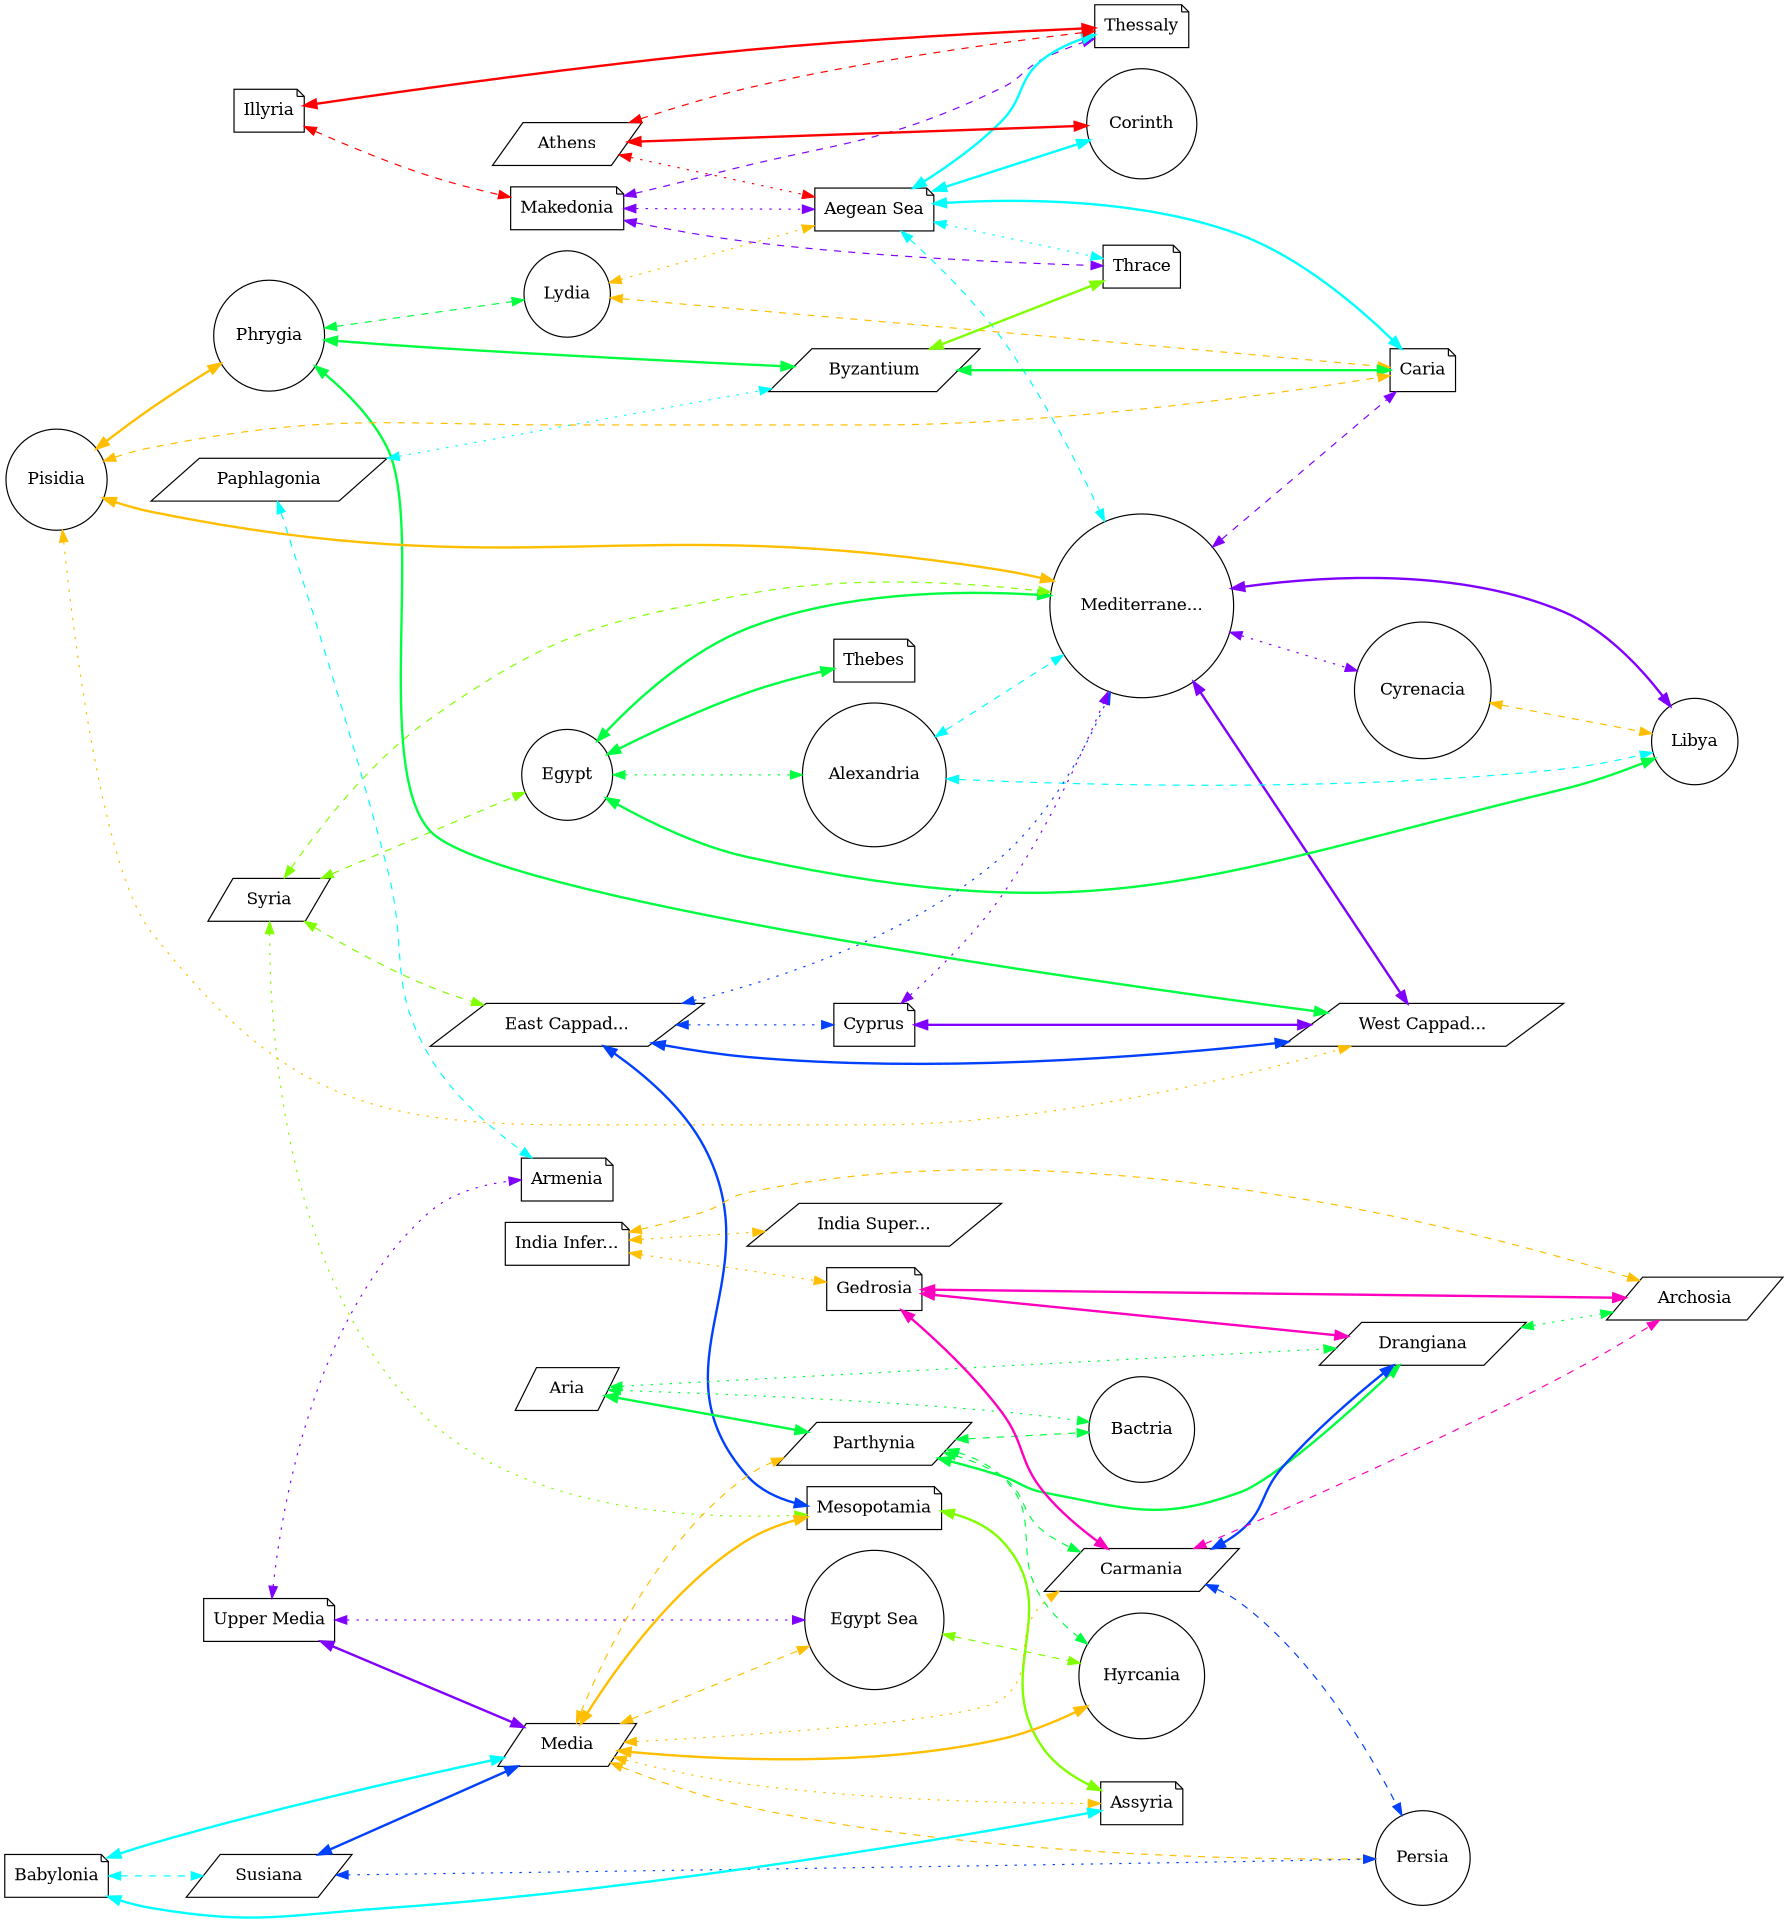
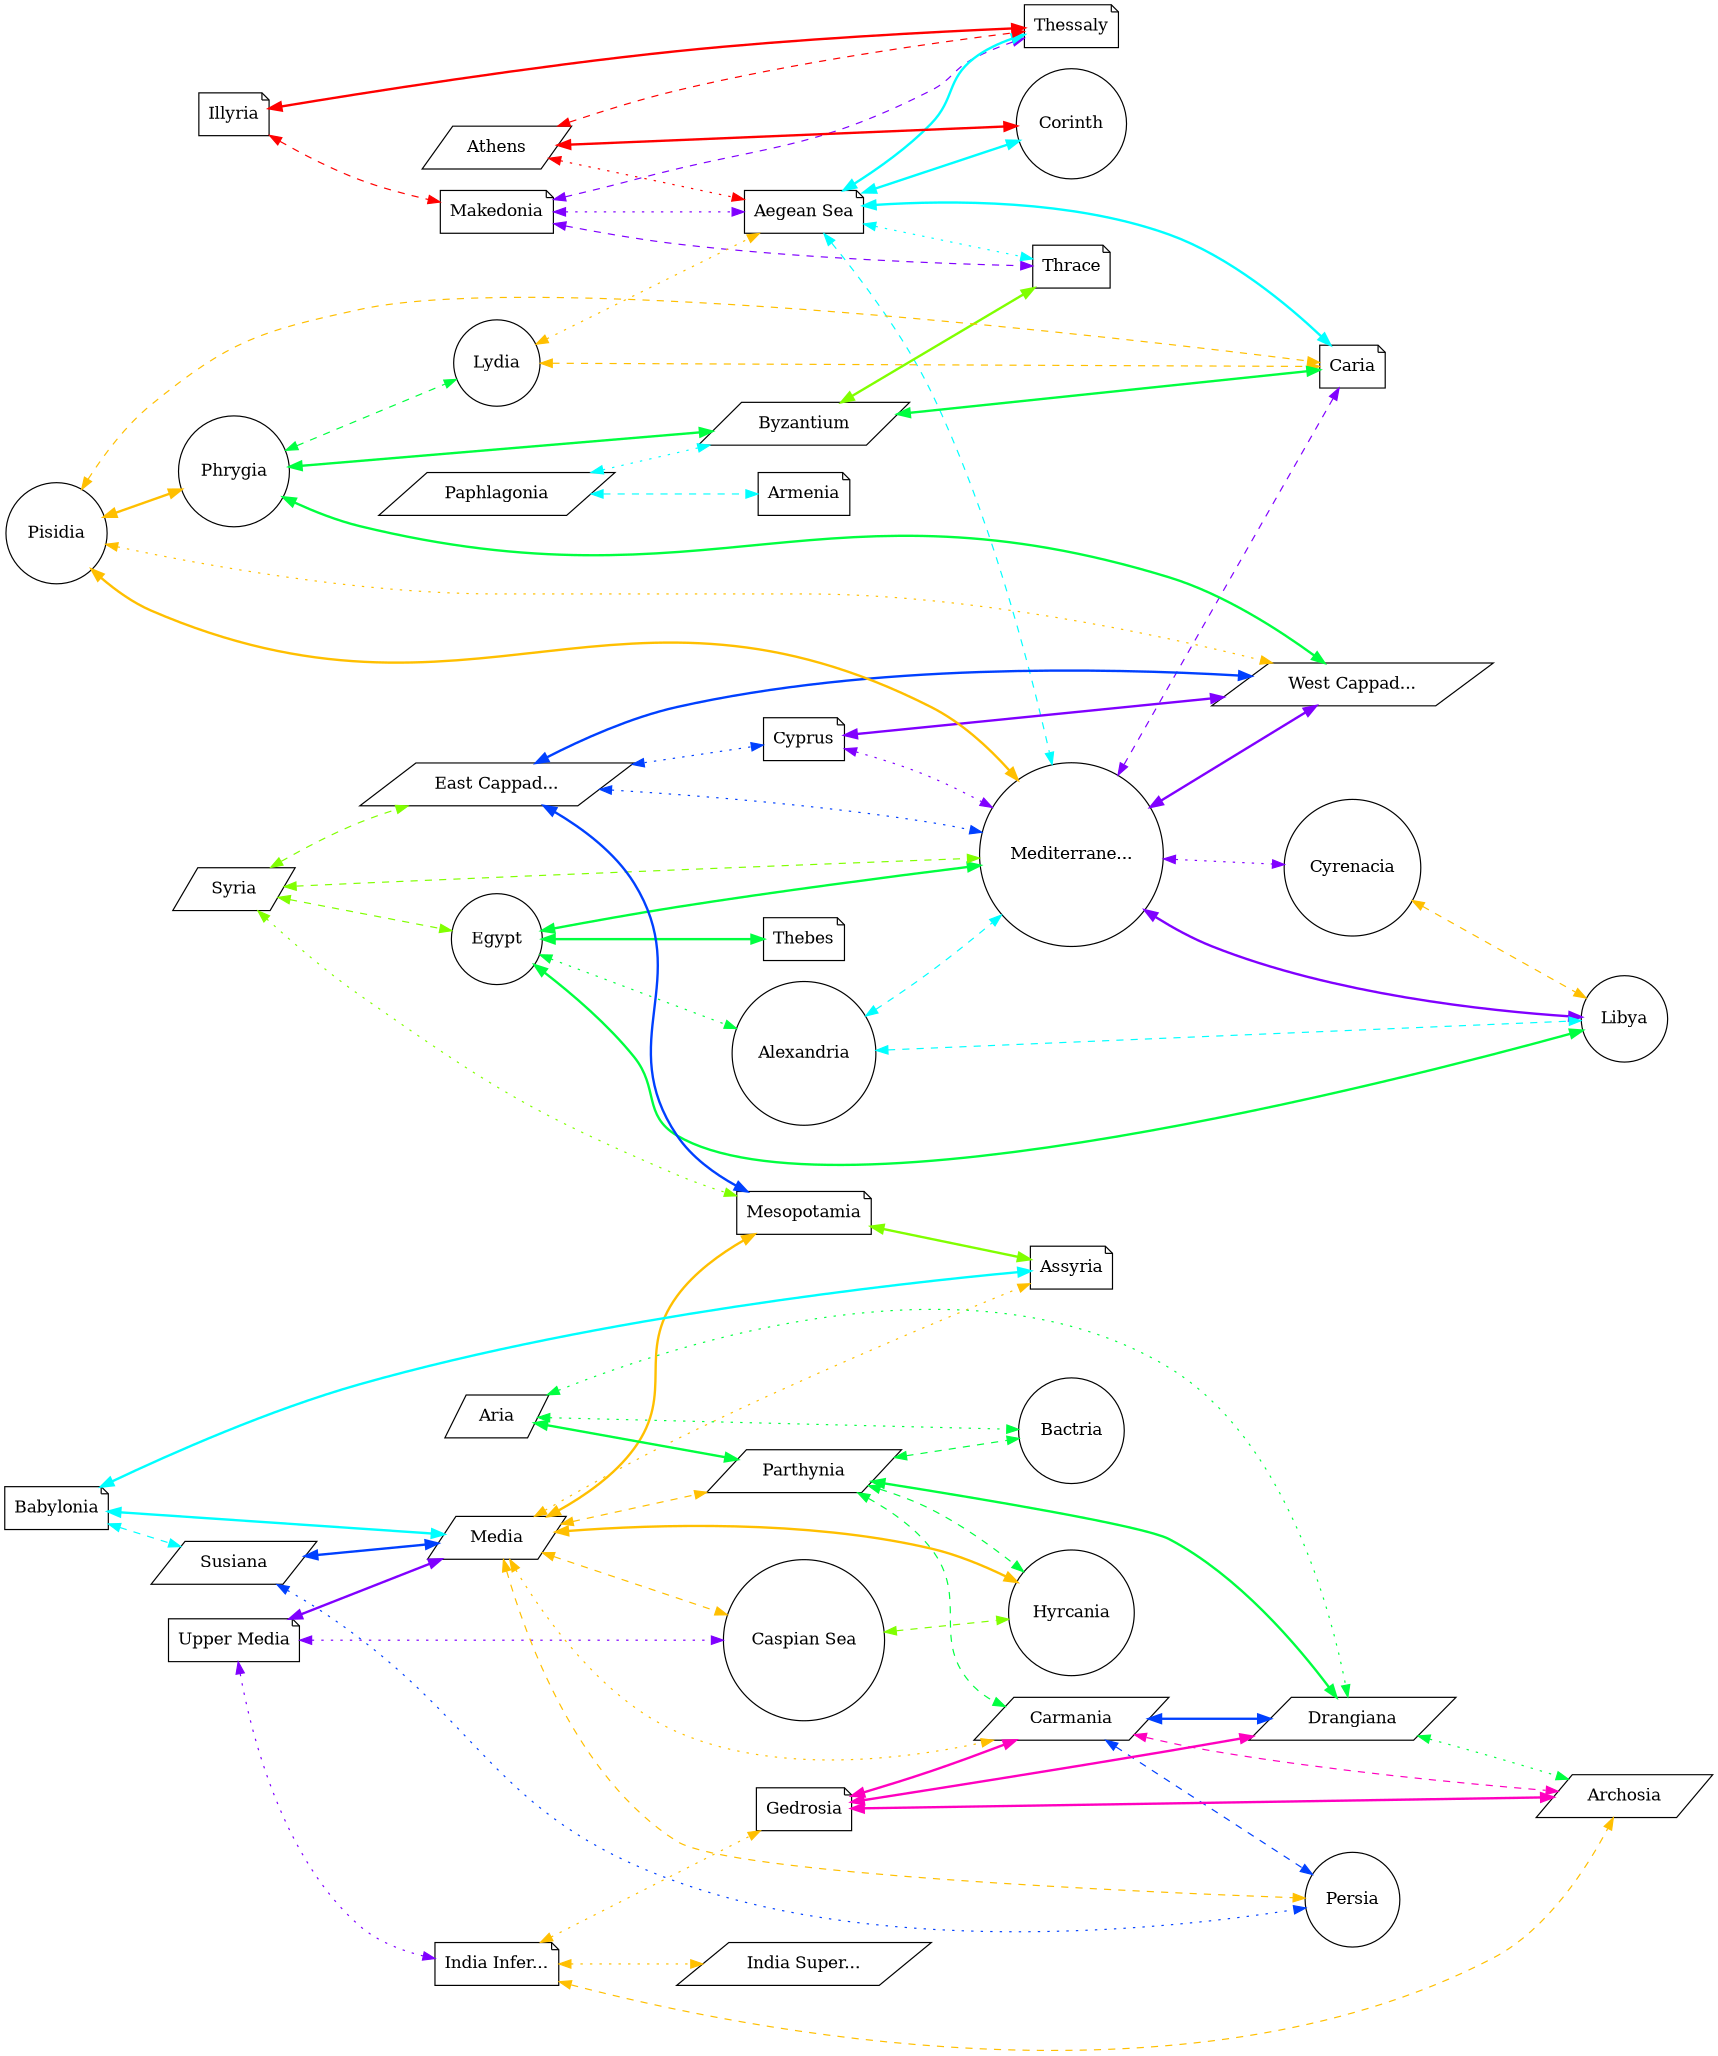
edge "Armenia" -- "Upper Media": now "India Infer..." -- "Upper Media"
node "Egypt Sea": label "Egypt Sea" -> "Caspian Sea"
